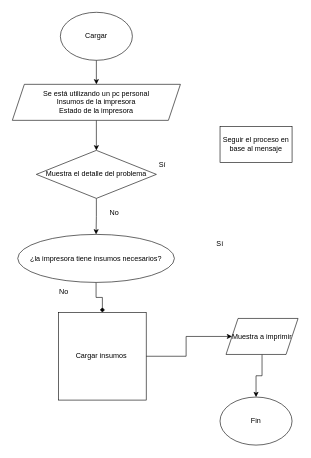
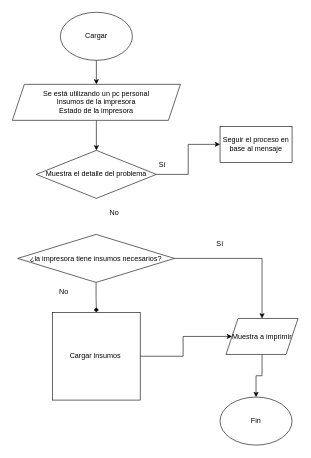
edge "Muestra el detalle del problema" -> "Seguir el proceso en base al mensaje": added
edge "Muestra el detalle del problema" -> "¿la impresora tiene insumos necesarios?": removed
node "¿la impresora tiene insumos necesarios?": shape ellipse -> diamond
edge "¿la impresora tiene insumos necesarios?" -> "Muestra a imprimir": added
node "Cargar insumos": moved (102, 356) -> (96, 356)
